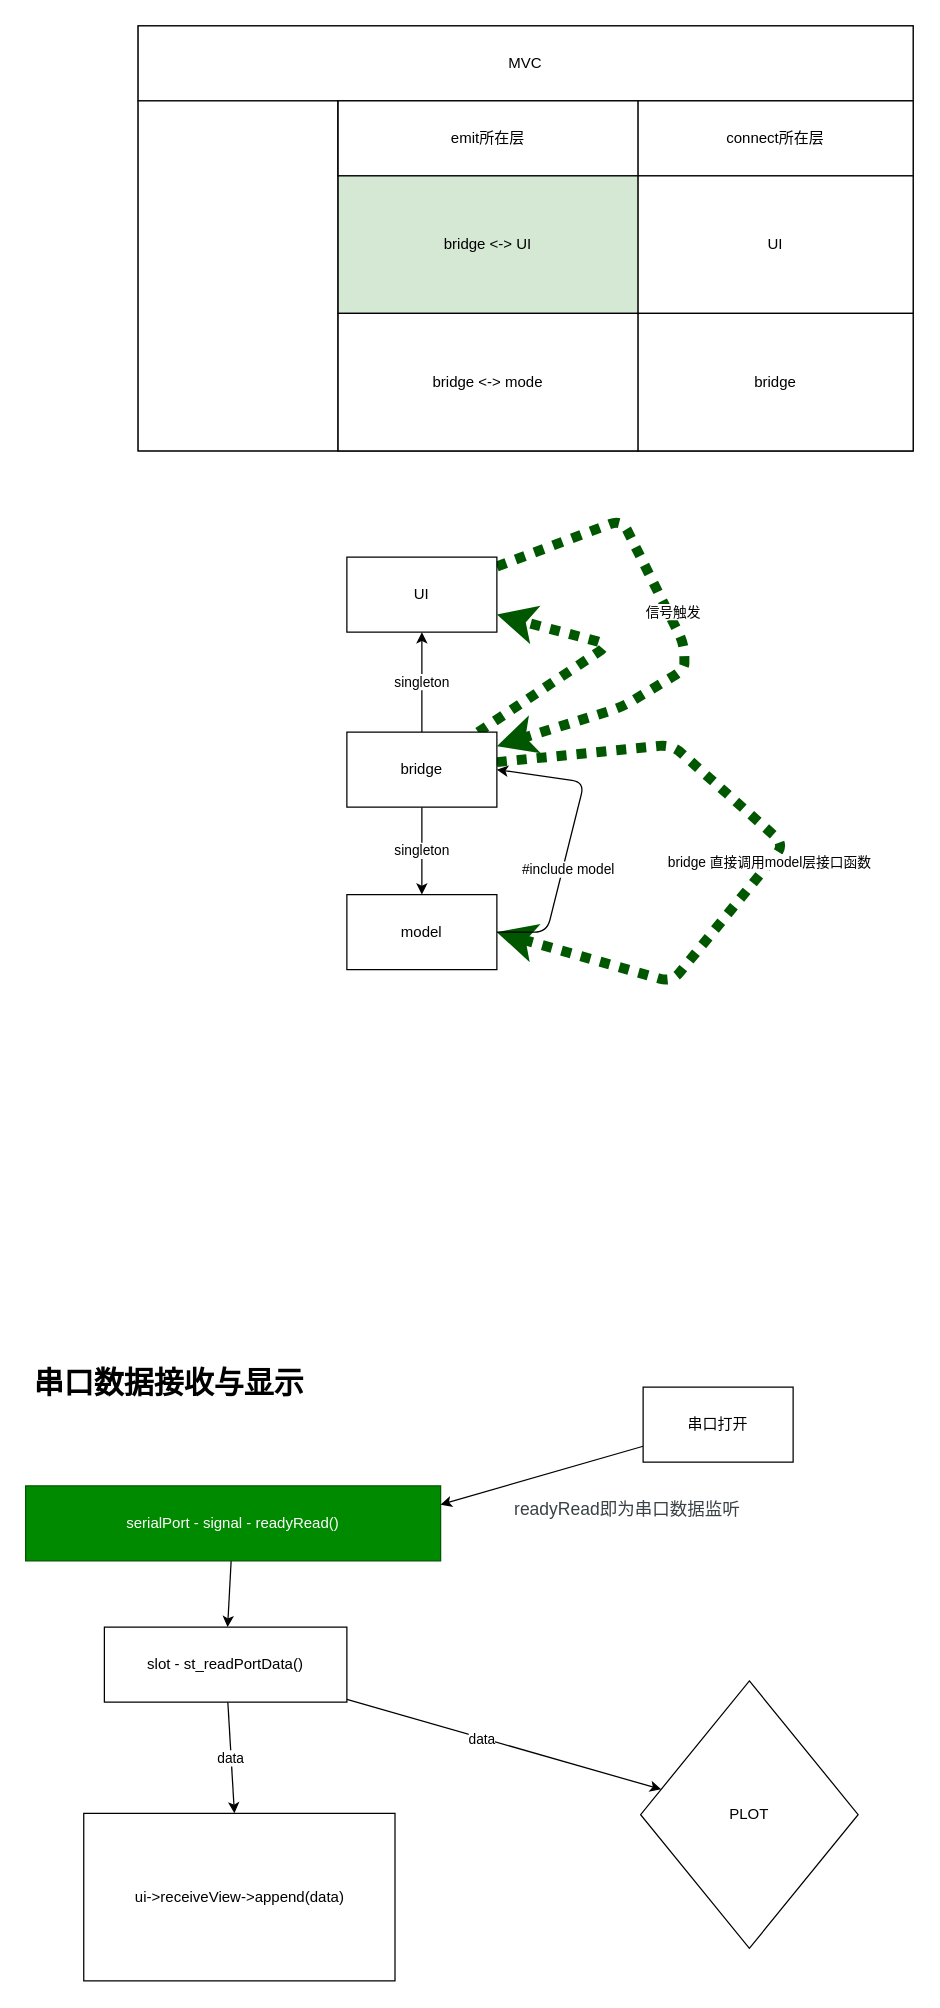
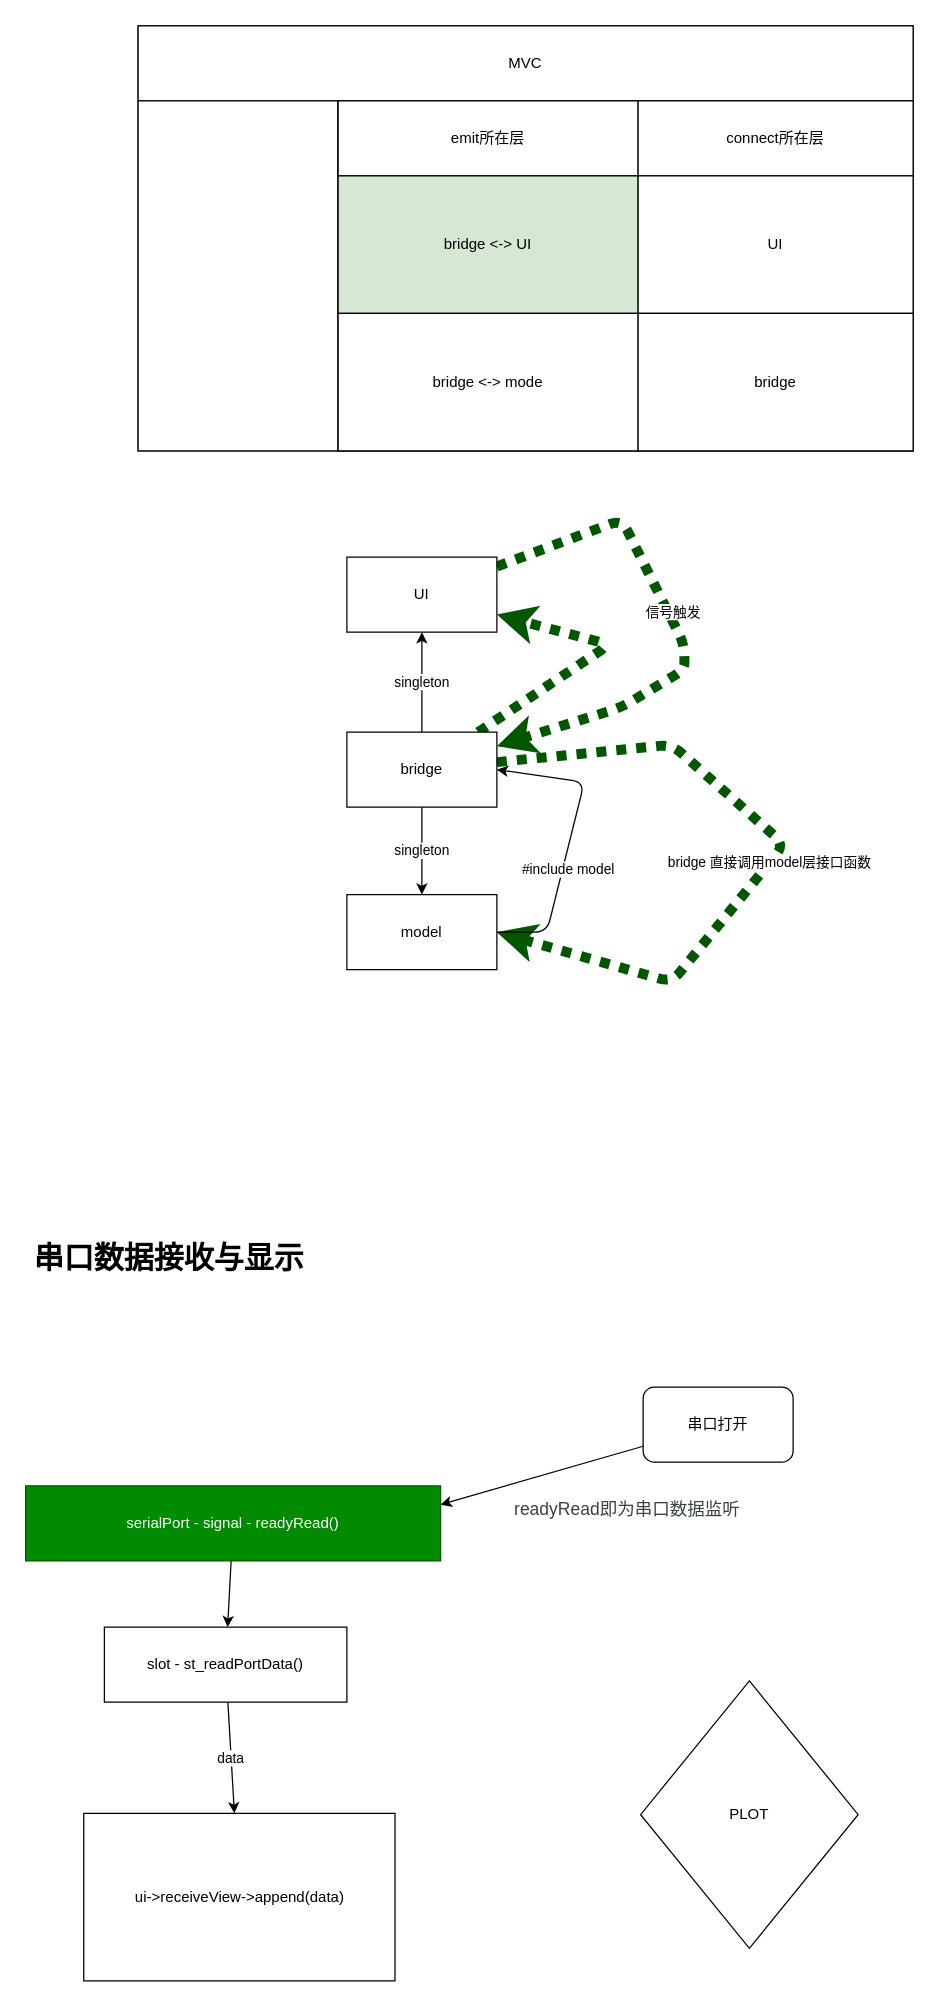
node "串口数据接收与显示": moved (221, 1388) -> (221, 1263)
node "串口打开": shape rectangle -> rounded rectangle
edge "slot - st_readPortData()" -> "PLOT": removed, label "data"
